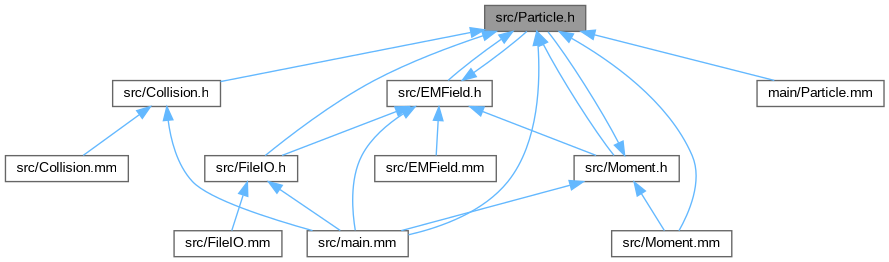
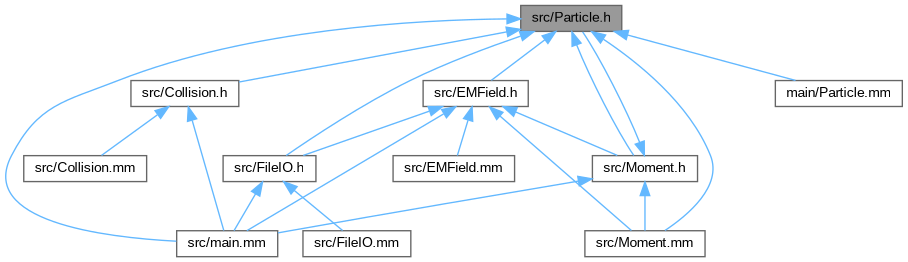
edge "src/Particle.h" -> "src/EMField.h": now "src/Moment.mm" -> "src/EMField.h"
